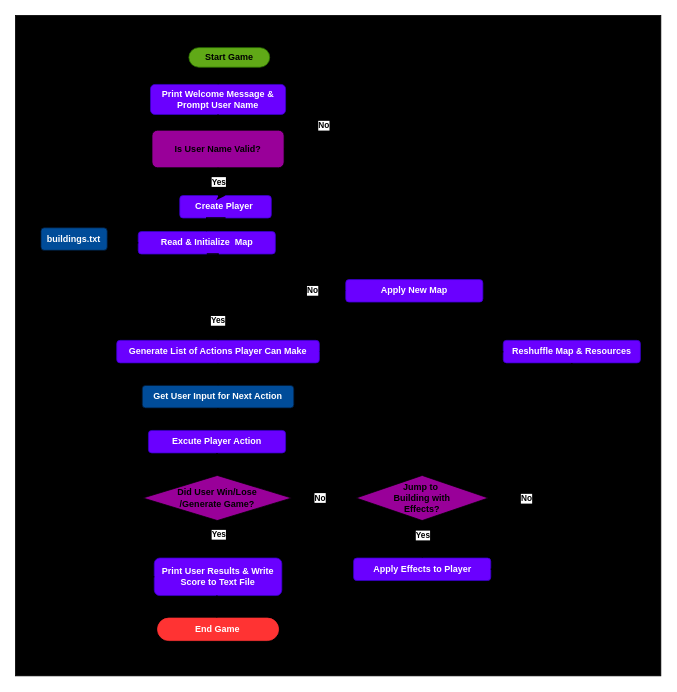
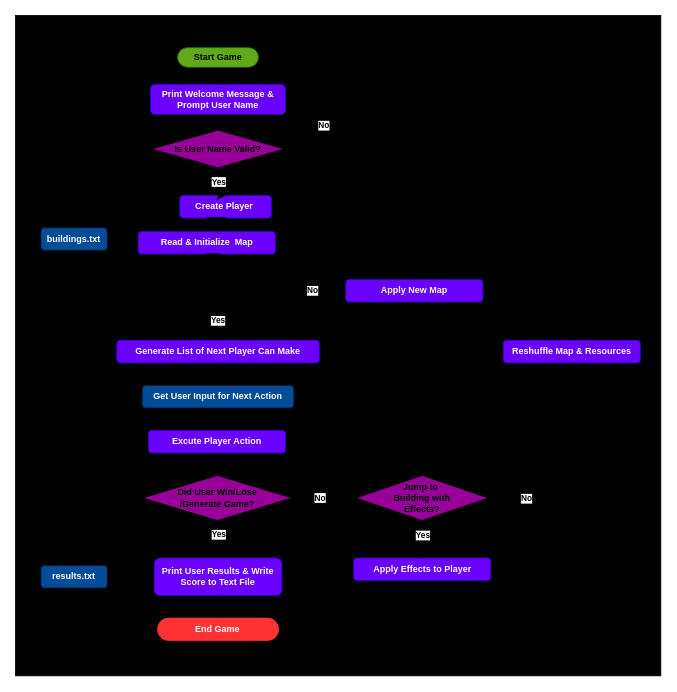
node "Start Game": moved (229, 57) -> (218, 57)
node "Is User Name Valid?": shape rounded rectangle -> diamond
node "Generate List of Actions Player Can Make": label "Generate List of Actions Player Can Make" -> "Generate List of Next Player Can Make"
node "results.txt": added
